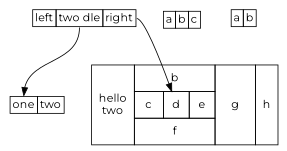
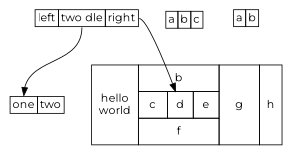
node "hello": text "two" -> "world"
